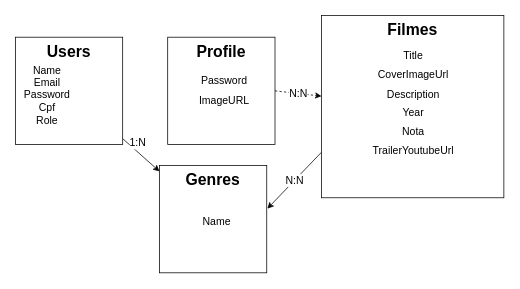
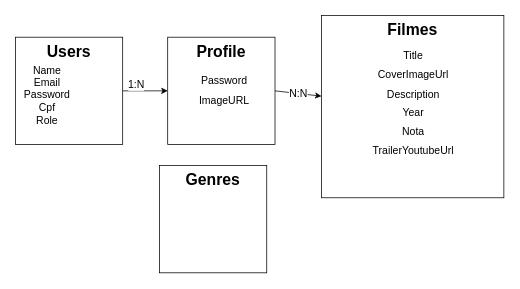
edge "Profile" -> "Filmes": style dashed -> solid
edge "Users" -> "Genres": now "Users" -> "Profile"
edge "Filmes" -> "Genres": removed, label "N:N"
node "Name": removed
